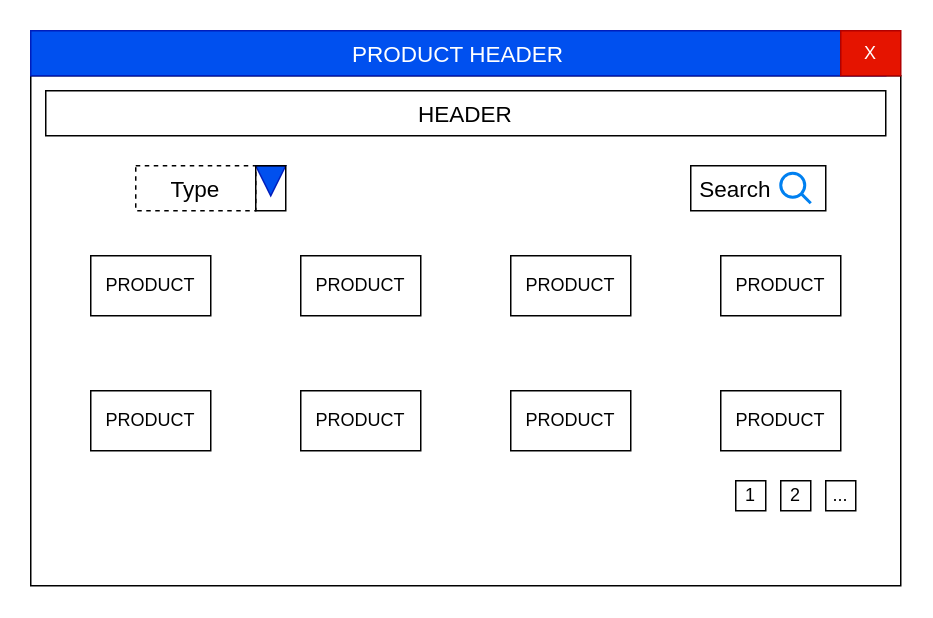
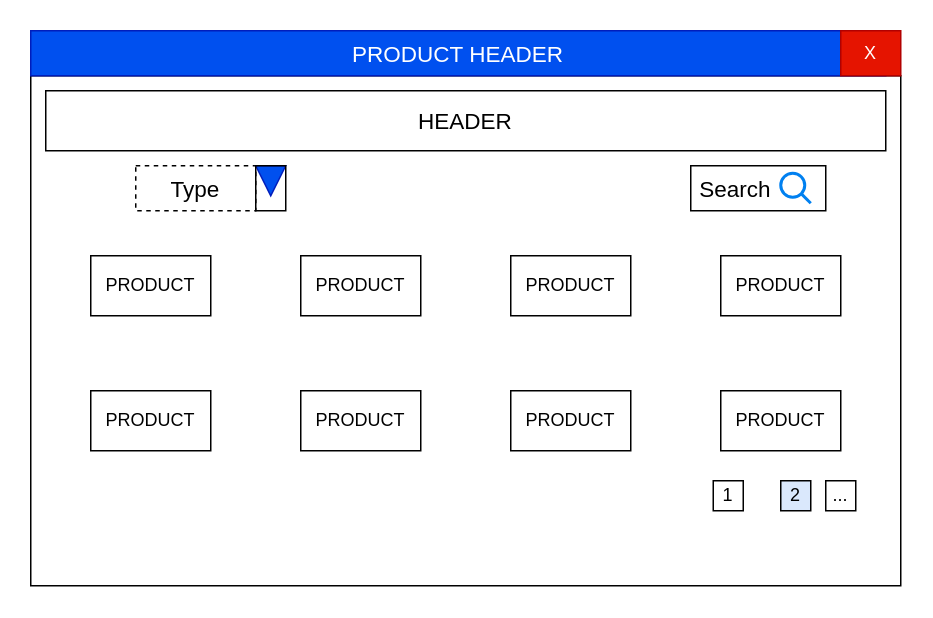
node "HEADER": size 840x45 -> 840x60
node "1": moved (751, 496) -> (728, 496)
node "2": fillcolor #ffffff -> #dae8fc
